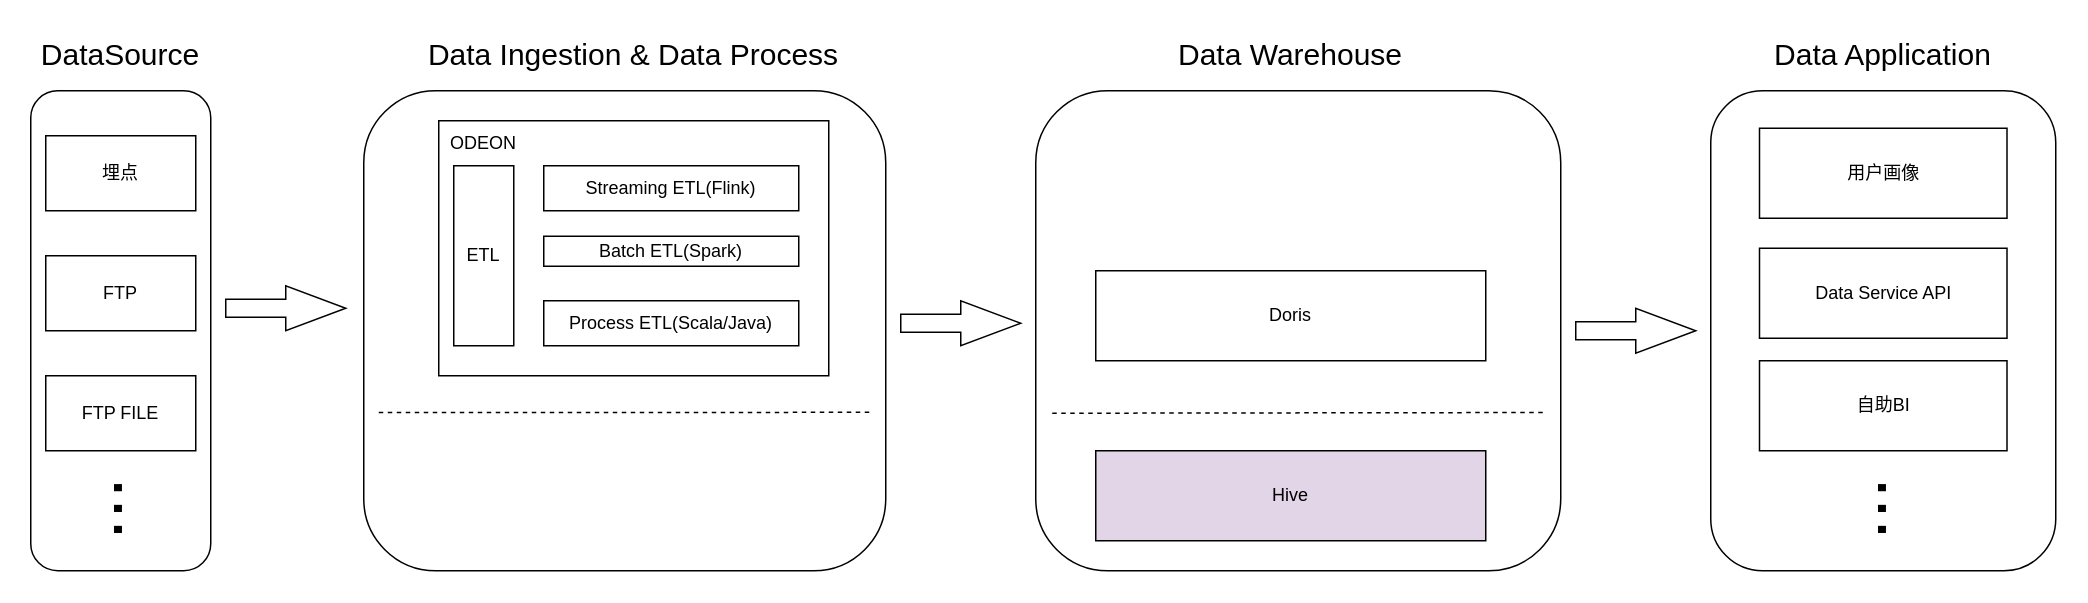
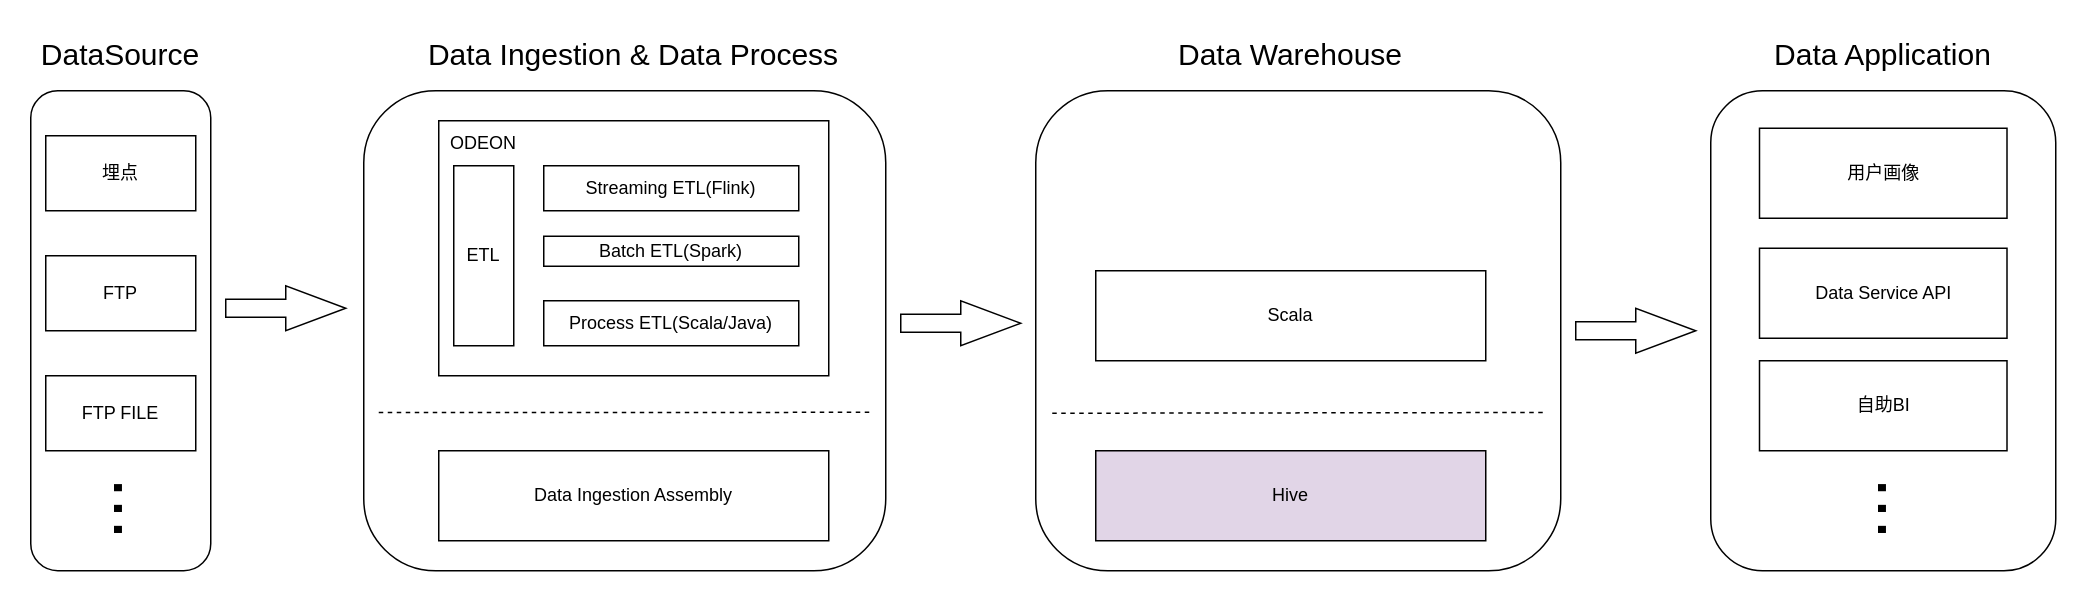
node "Doris": label "Doris" -> "Scala"
node "Data Ingestion Assembly": added
